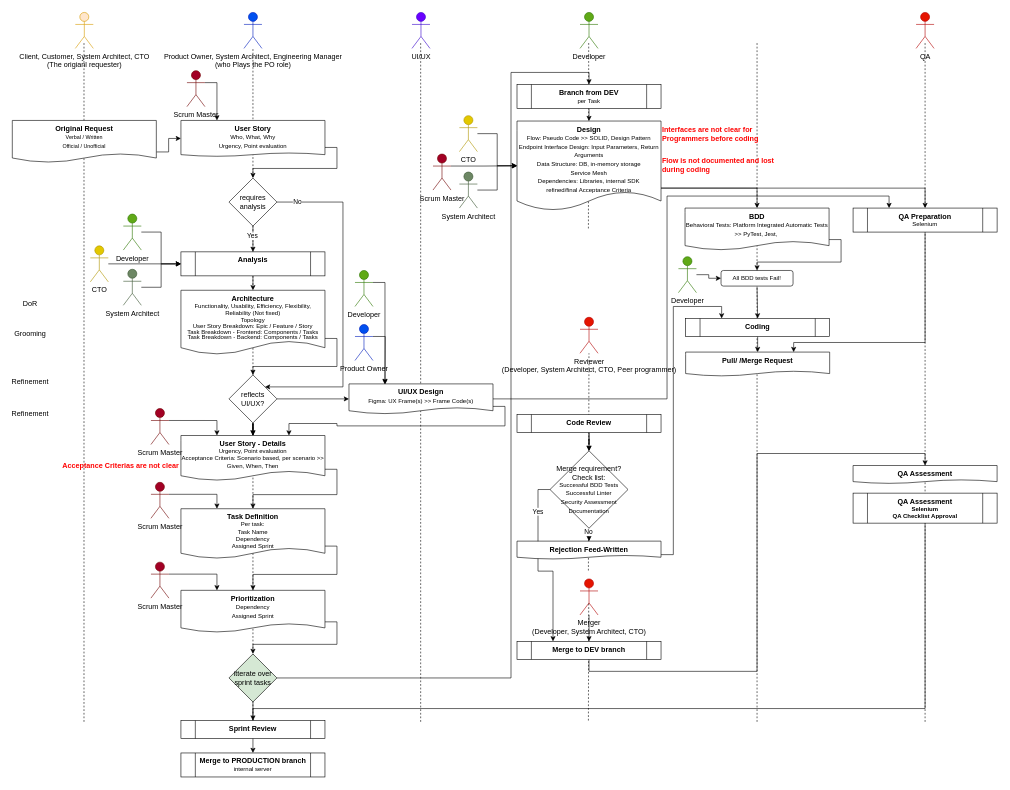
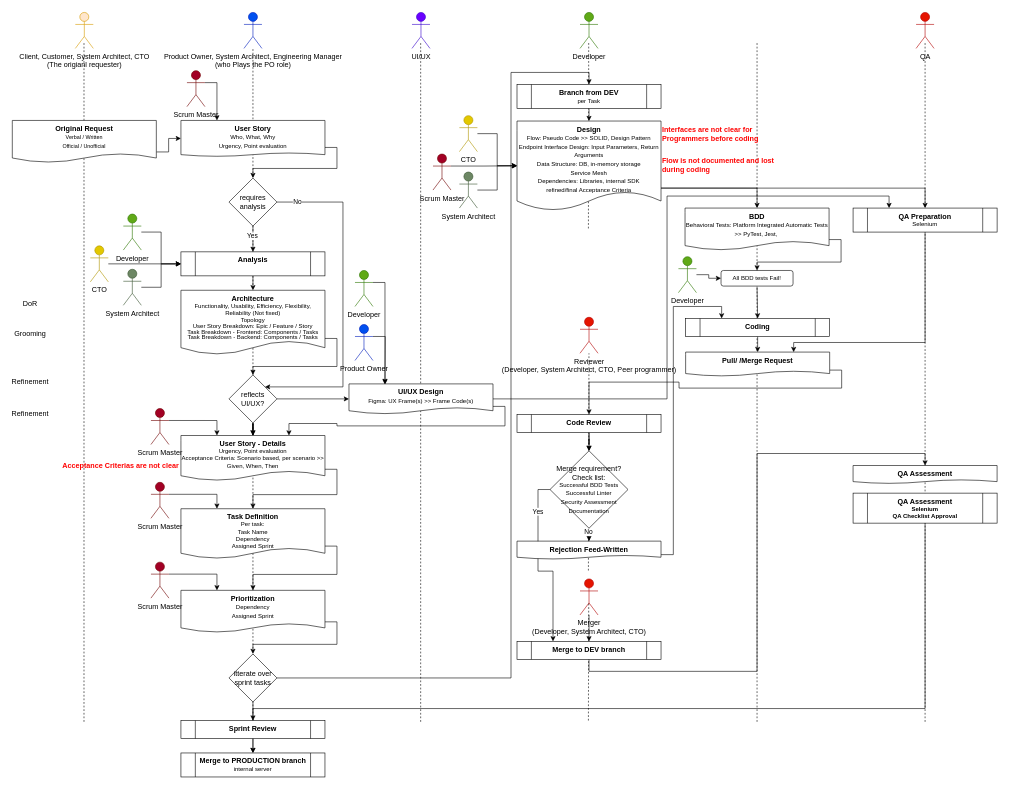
edge "Pull/ /Merge Request" -> "Code Review": added
node "itterate over sprint tasks": fillcolor #d5e8d4 -> #ffffff
edge "Sprint Review" -> "Merge to PRODUCTION branch internal server": added
